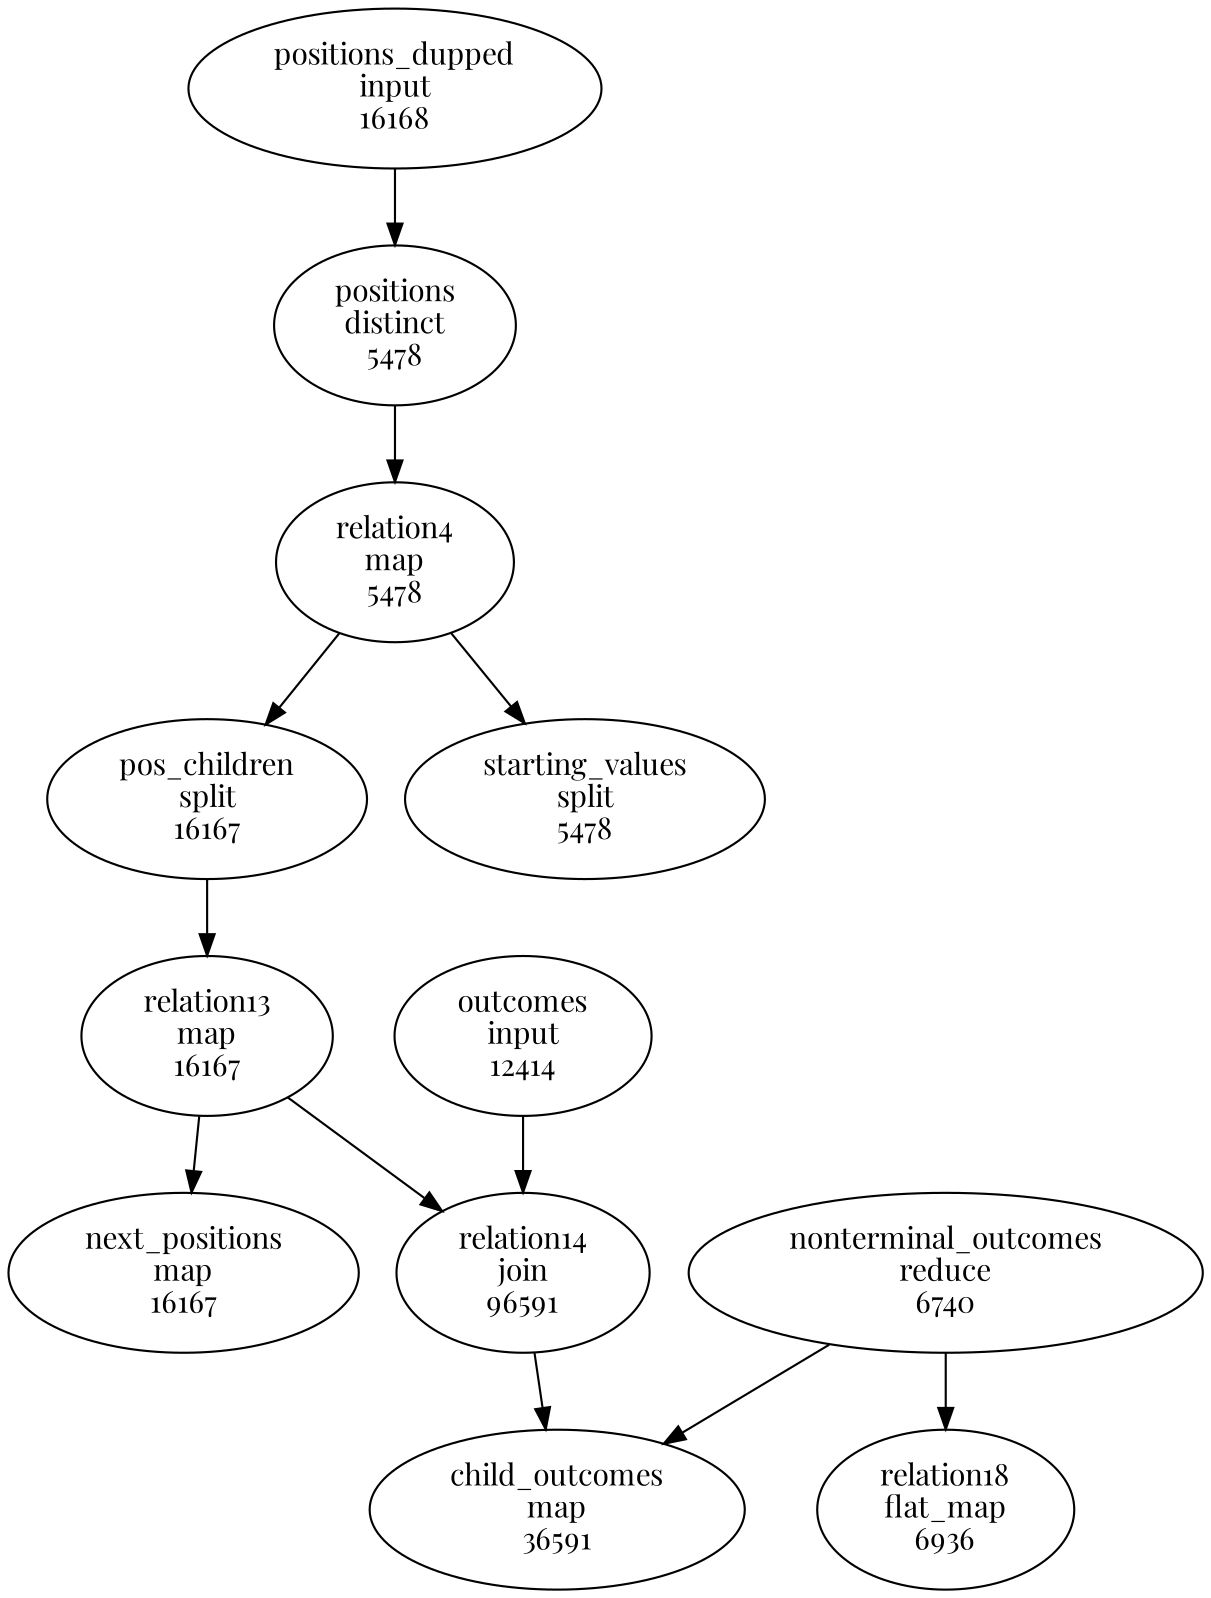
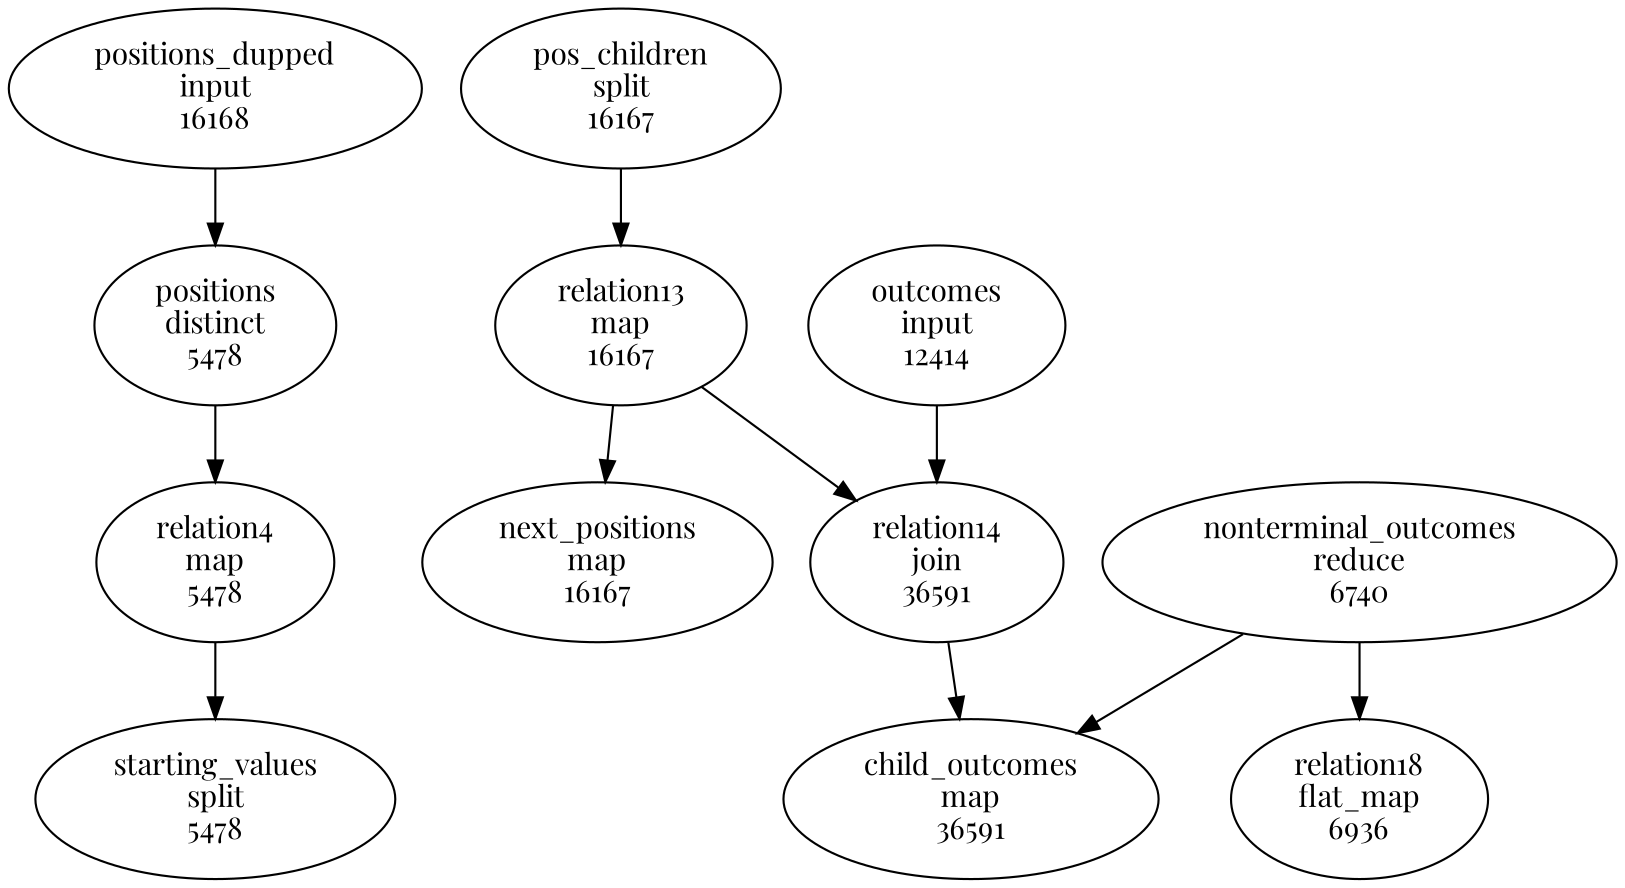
edge "relation4" -> "pos_children": removed
node "relation14": text "96591" -> "36591"
